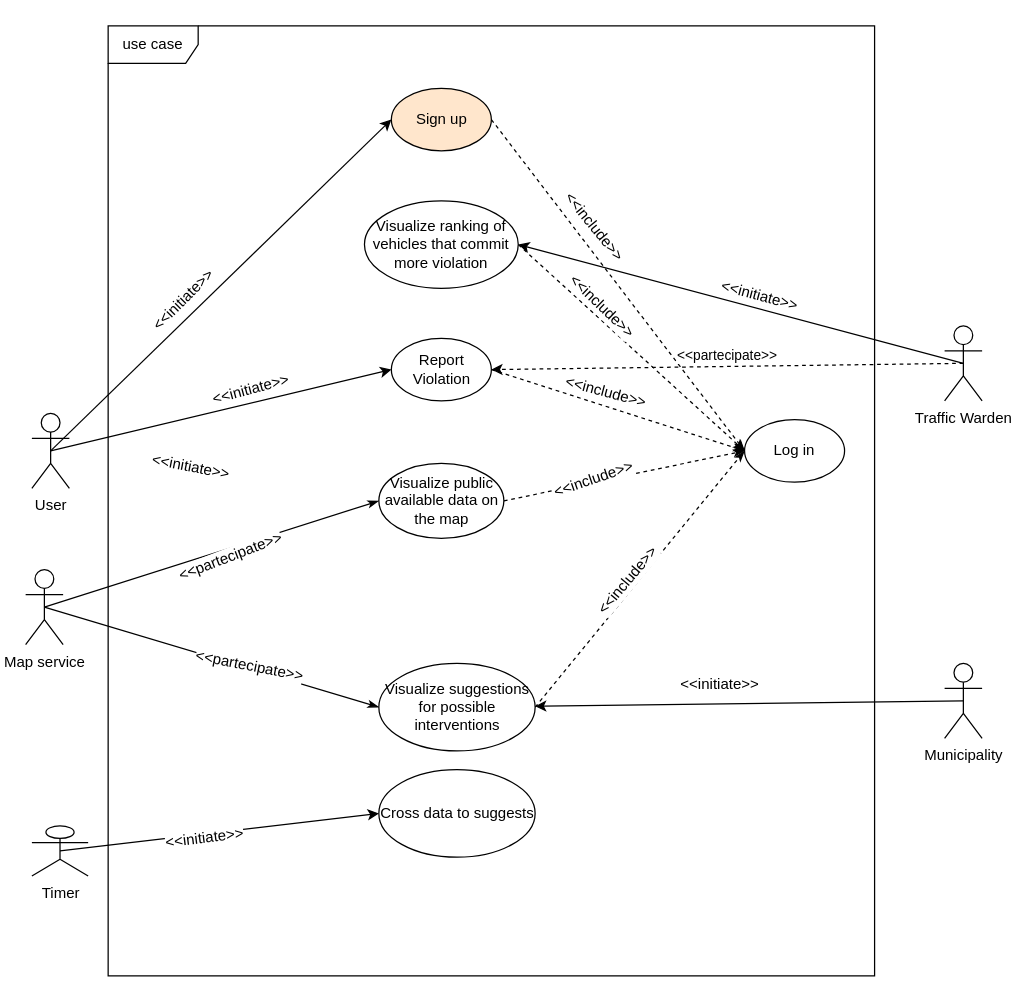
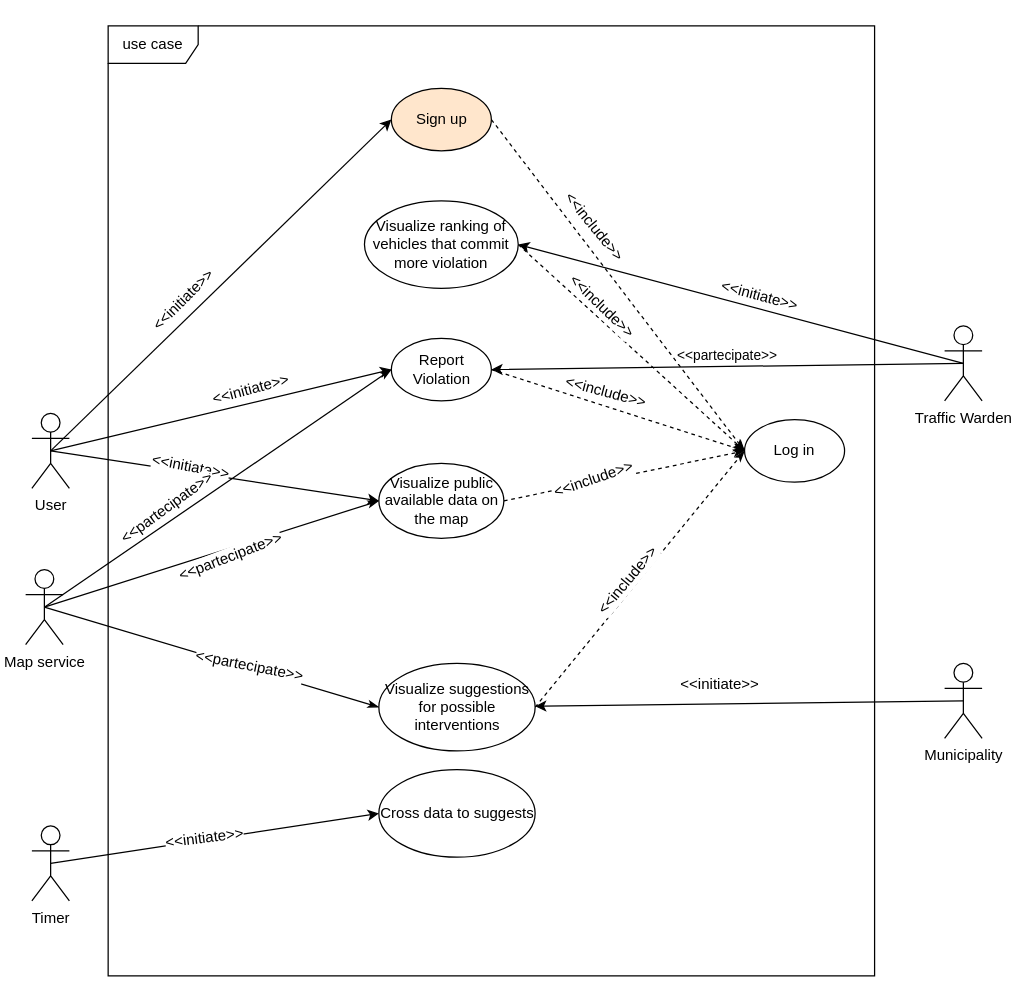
edge "Traffic Warden" -> "Report Violation": style dashed -> solid
edge "Map service" -> "Report Violation": added, label "<<partecipate>>"
edge "User" -> "Visualize public available data on the map": added
node "Timer": size 56x50 -> 38x75
